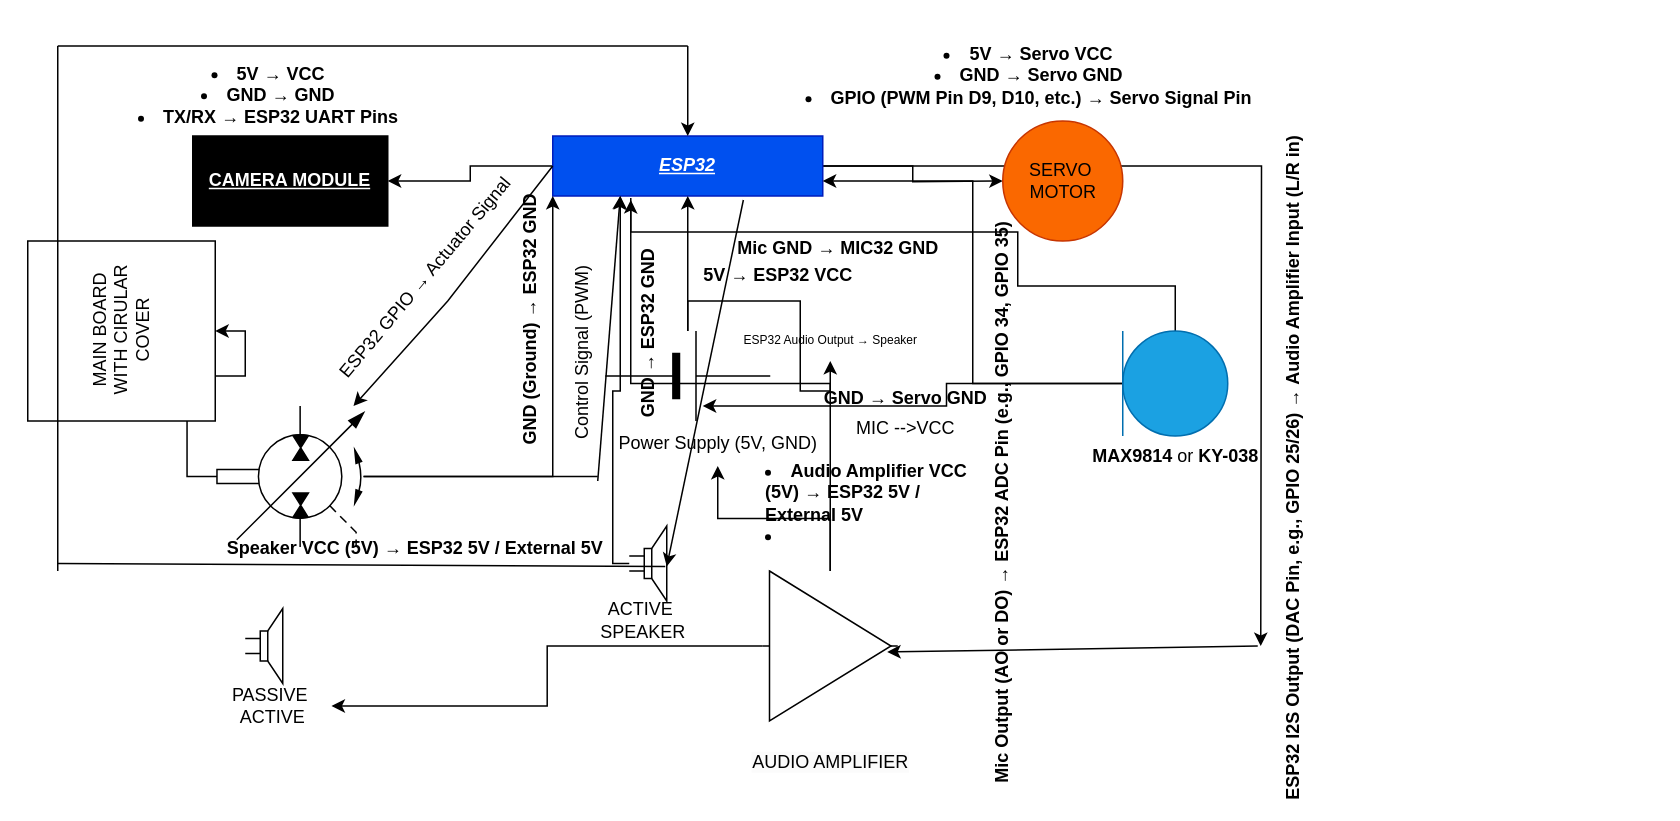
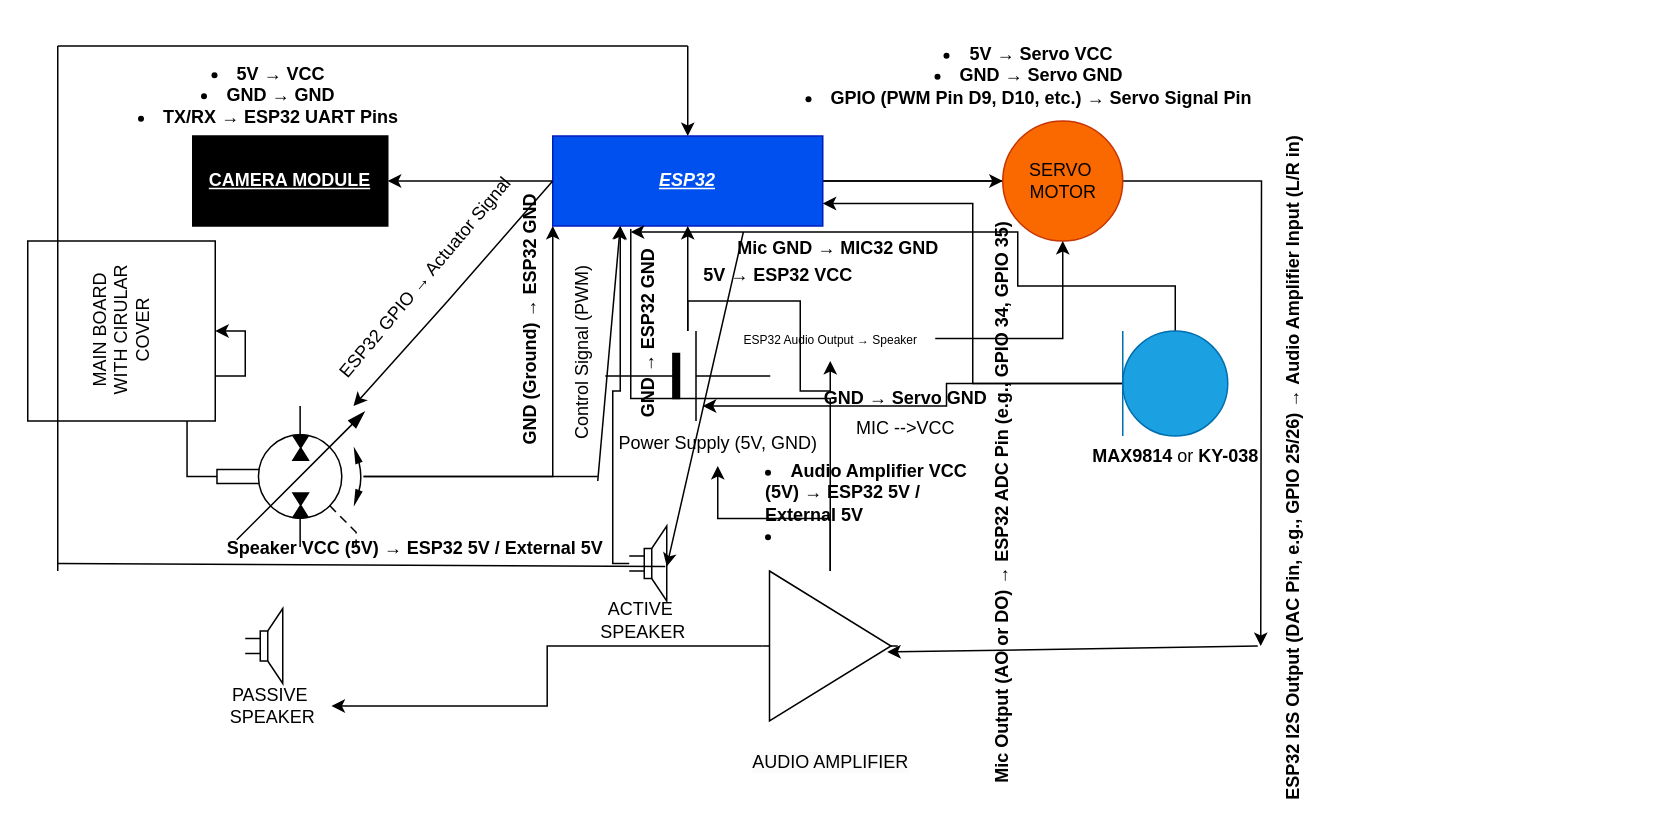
node "ESP32": size 270x60 -> 270x90
edge "ESP32 Audio Output → Speaker" -> "SERVO MOTOR": added
node "PASSIVE ACTIVE": label "PASSIVE ACTIVE" -> "PASSIVE SPEAKER"
